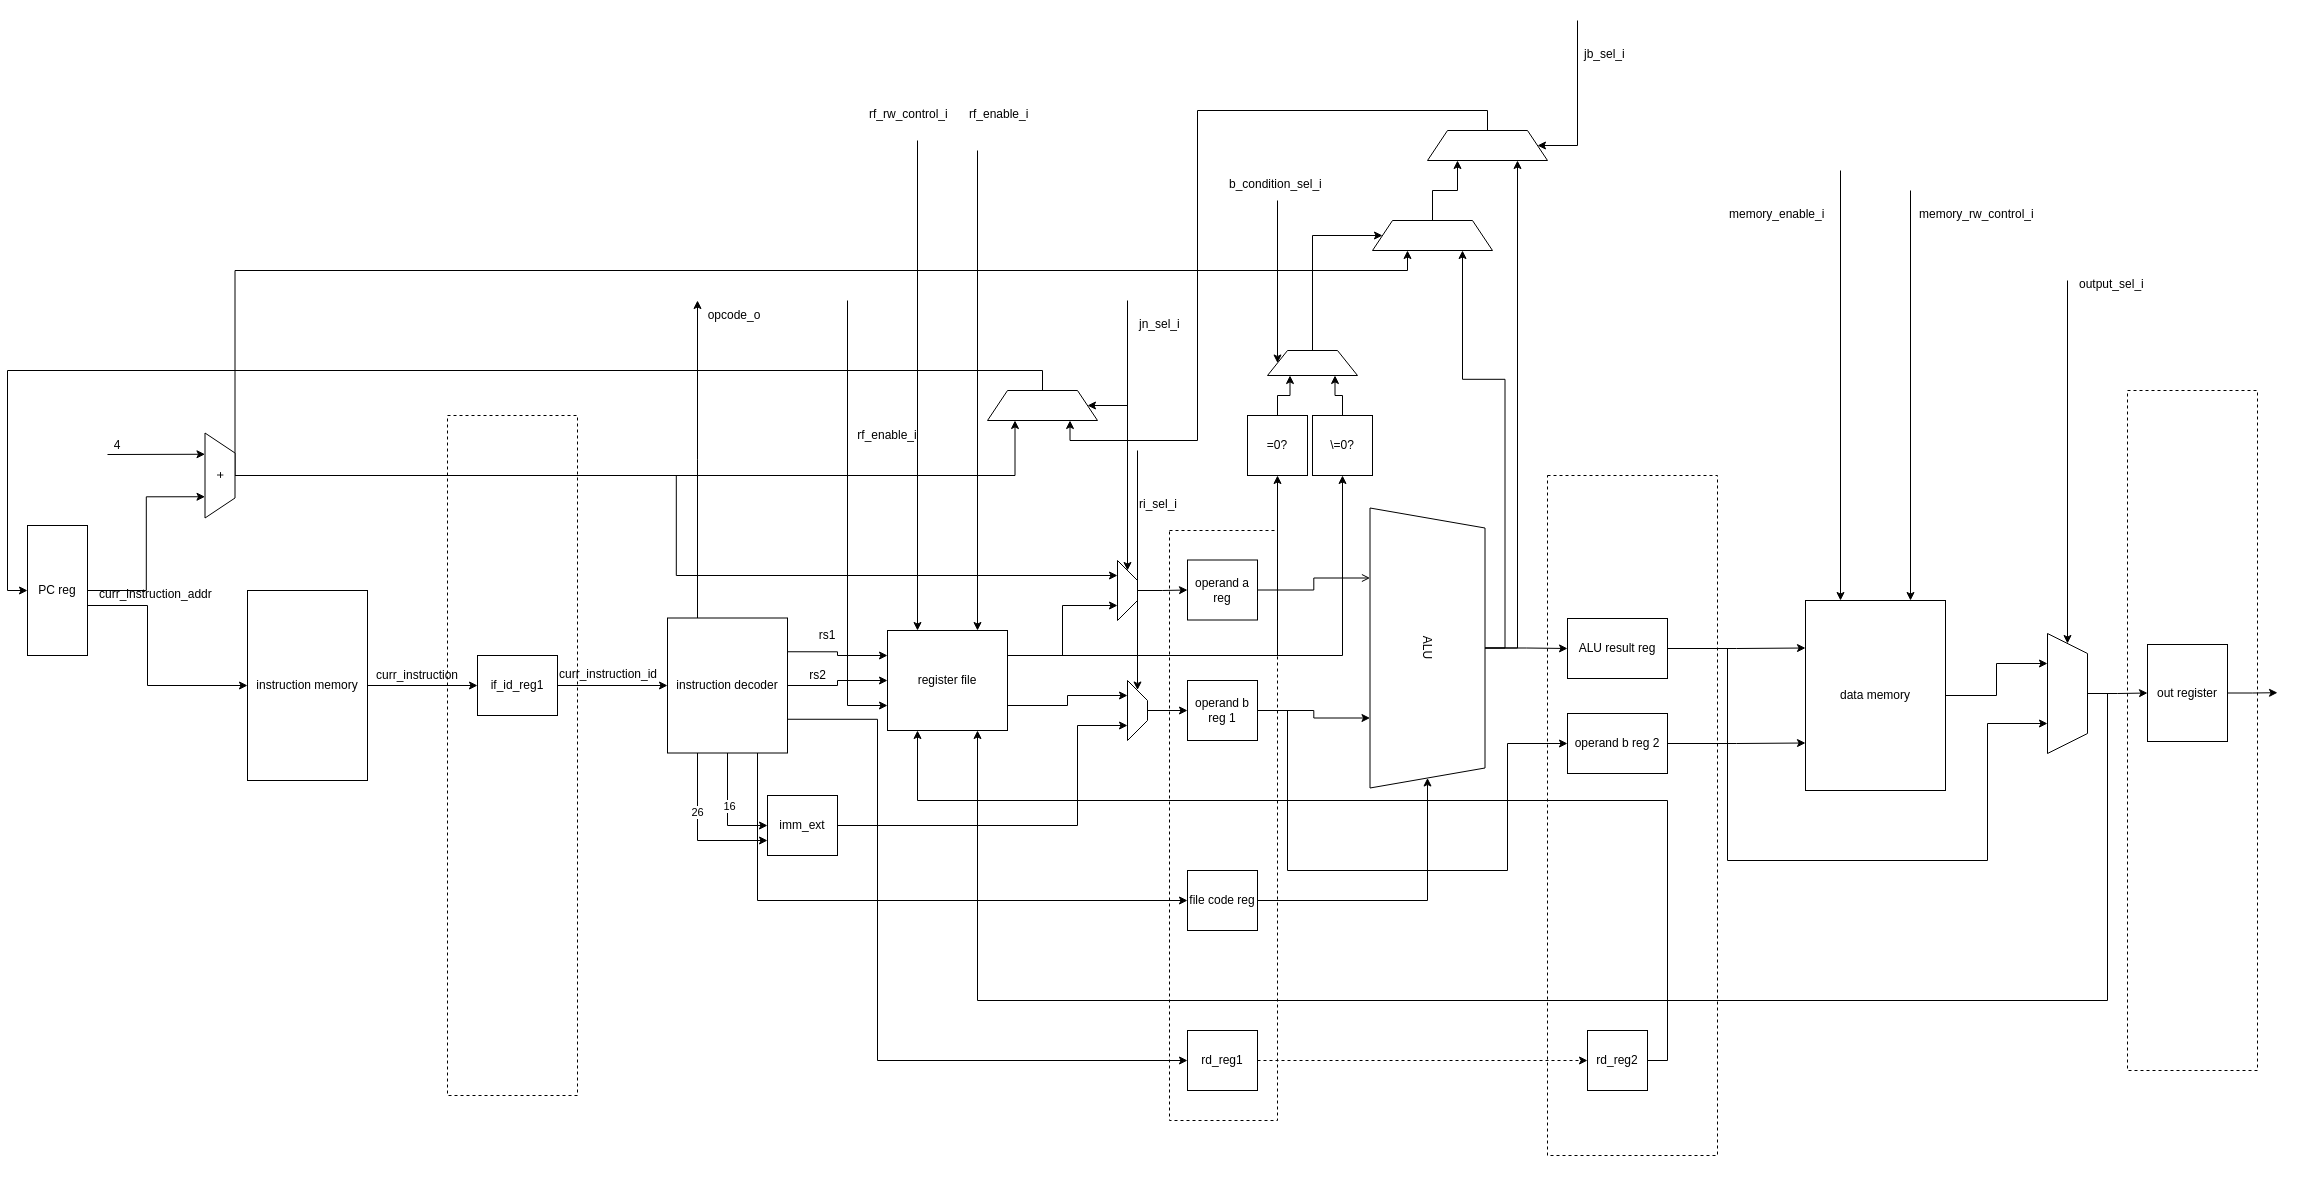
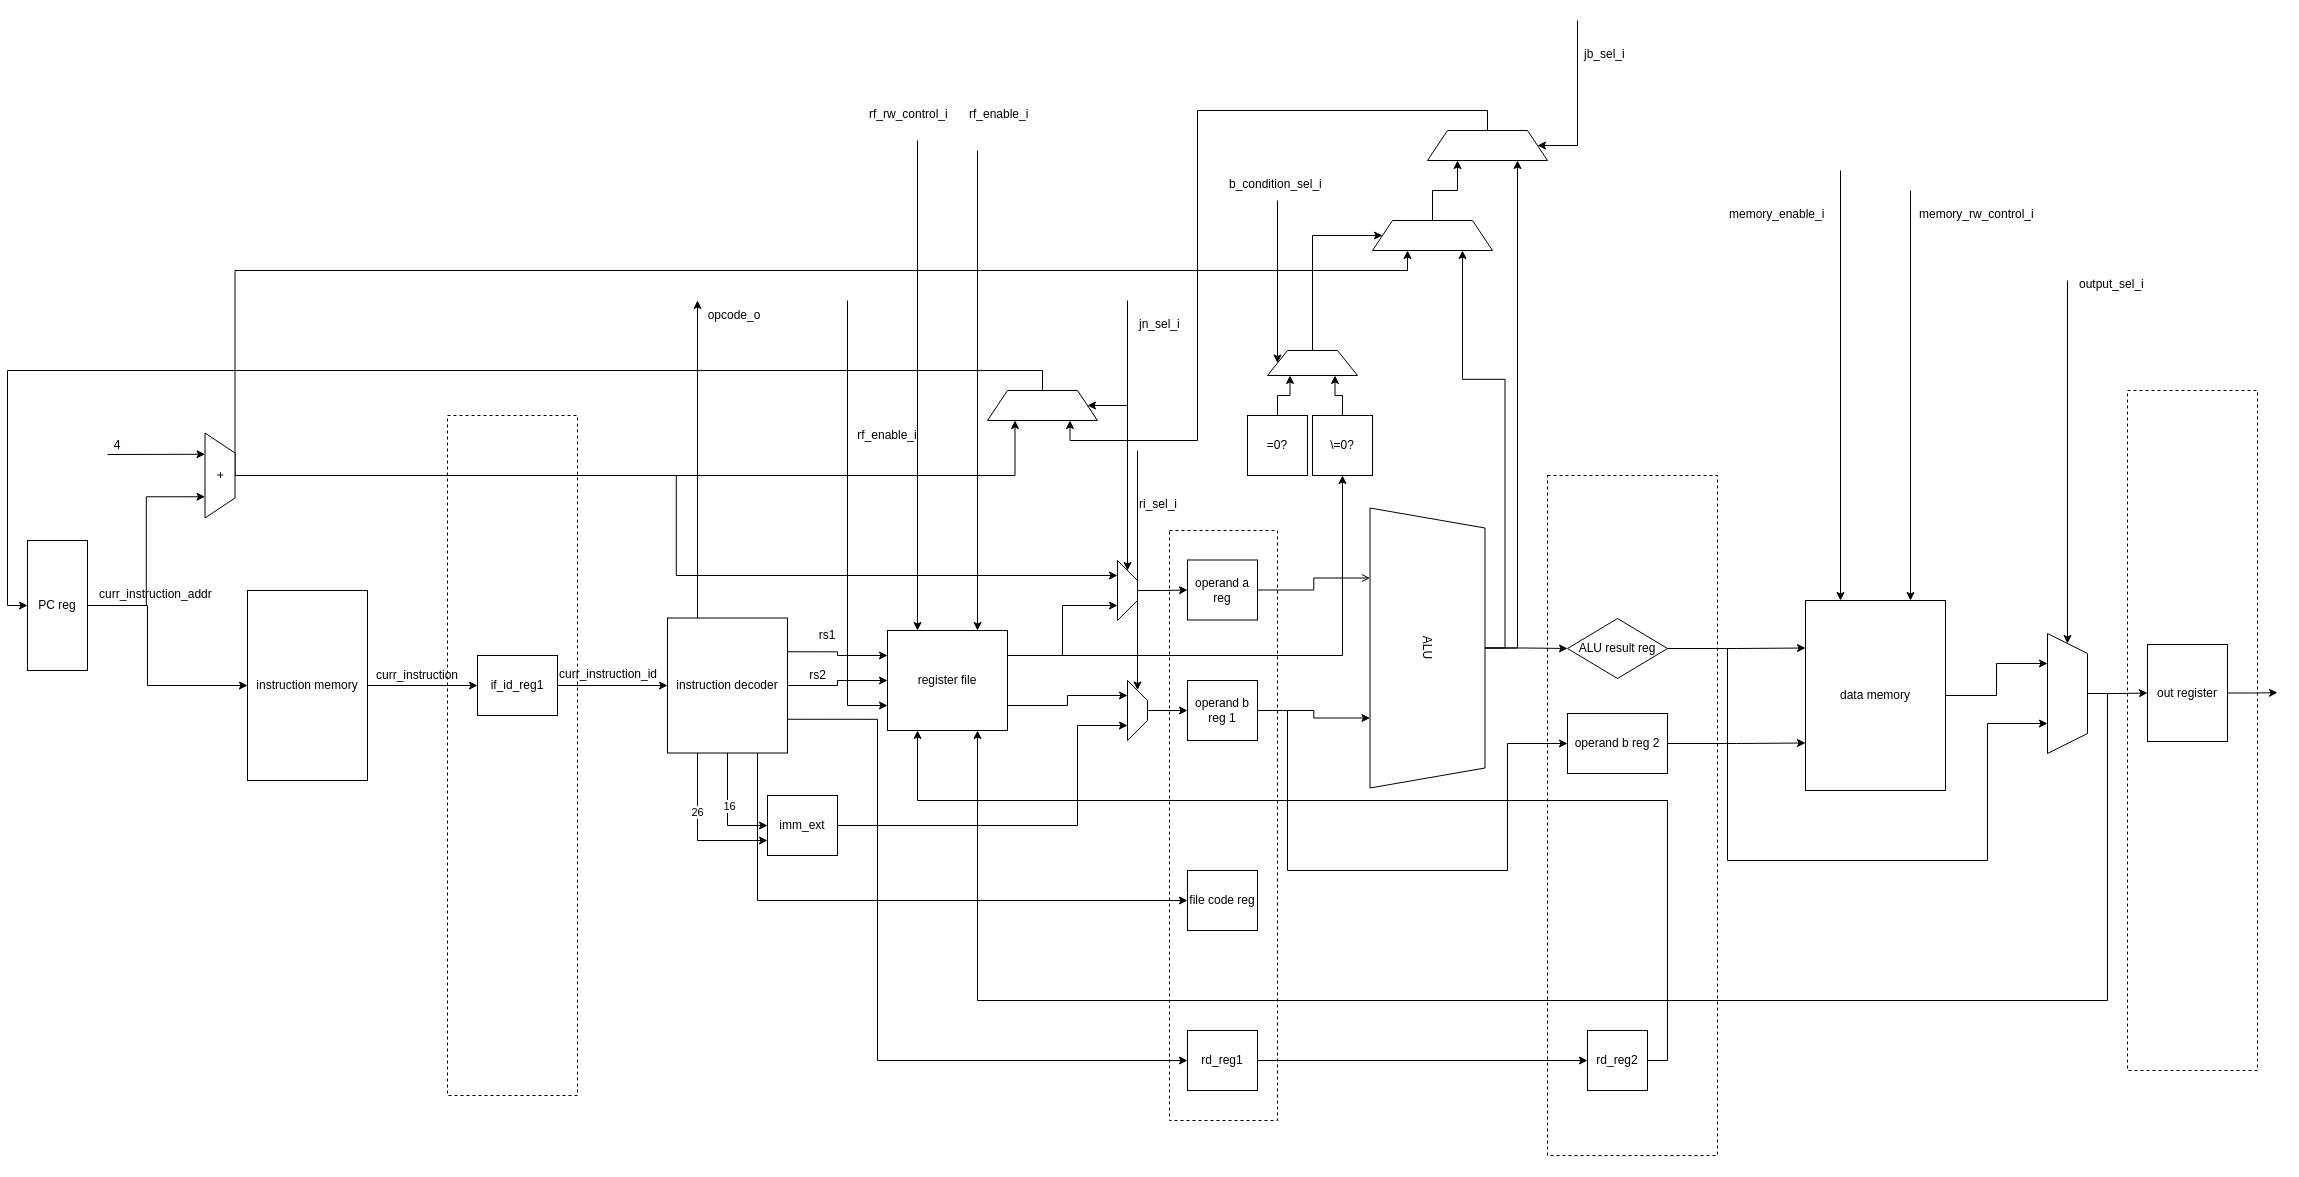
edge "register file" -> "=0?": removed
node "PC reg": moved (58, 591) -> (58, 606)
node "ALU result reg": shape rectangle -> diamond
edge "file code reg" -> "ALU": removed
edge "rd_reg1" -> "rd_reg2": style dashed -> solid
